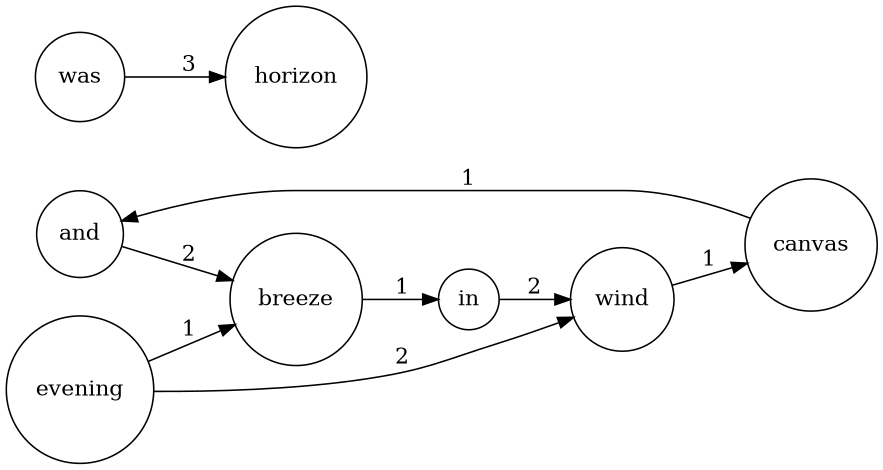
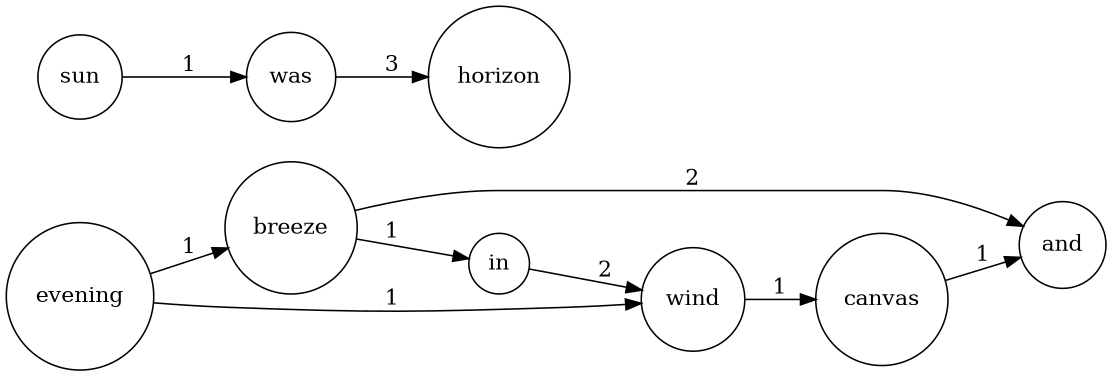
node "sun": added
edge "and" -> "breeze": reversed
edge "evening" -> "wind": label "2" -> "1"
